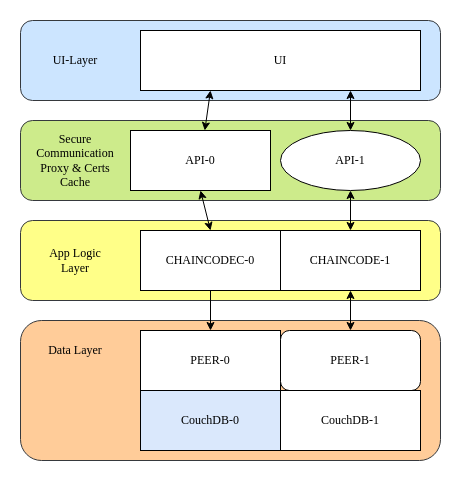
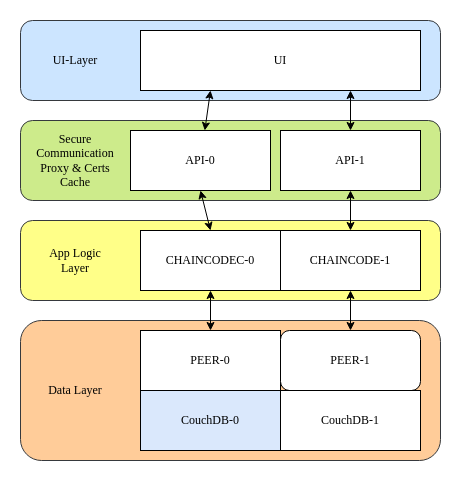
node "API-1": shape ellipse -> rectangle
edge "CHAINCODEC-0" -> "PEER-0": arrowhead none -> classic
node "Data Layer": moved (76, 351) -> (76, 391)
